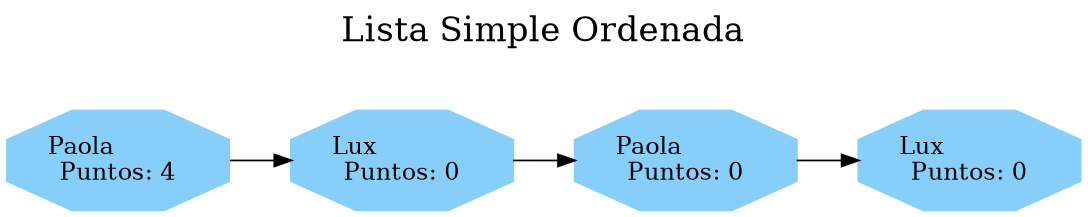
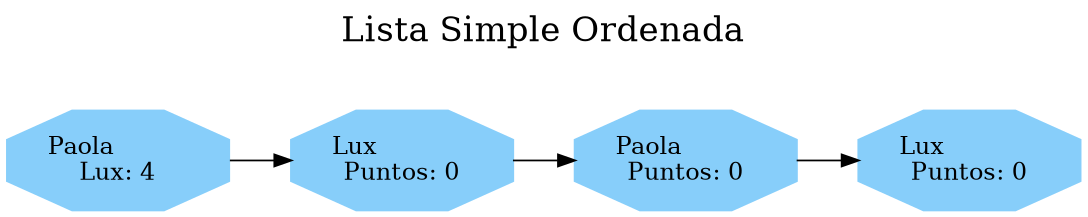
node "Paola Puntos: 4": label "Paola Puntos: 4" -> "Paola Lux: 4"
